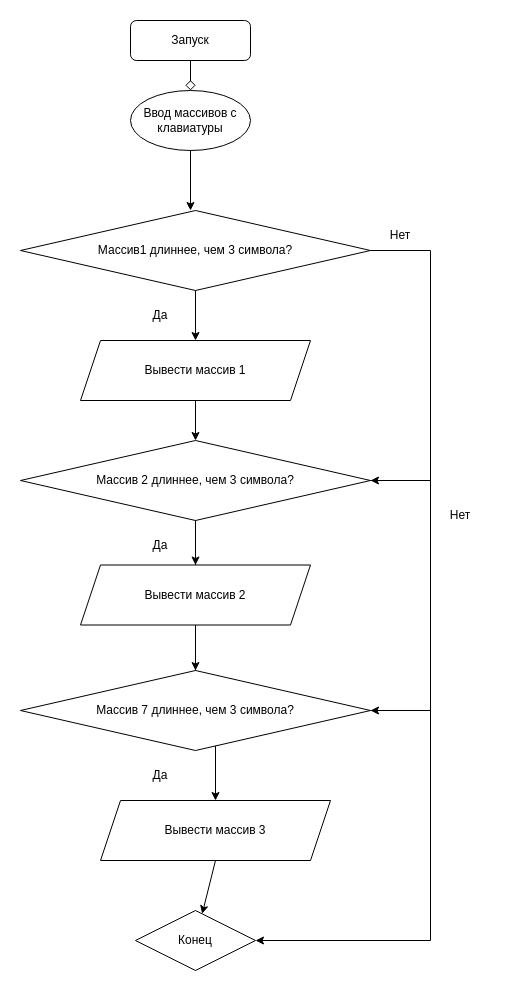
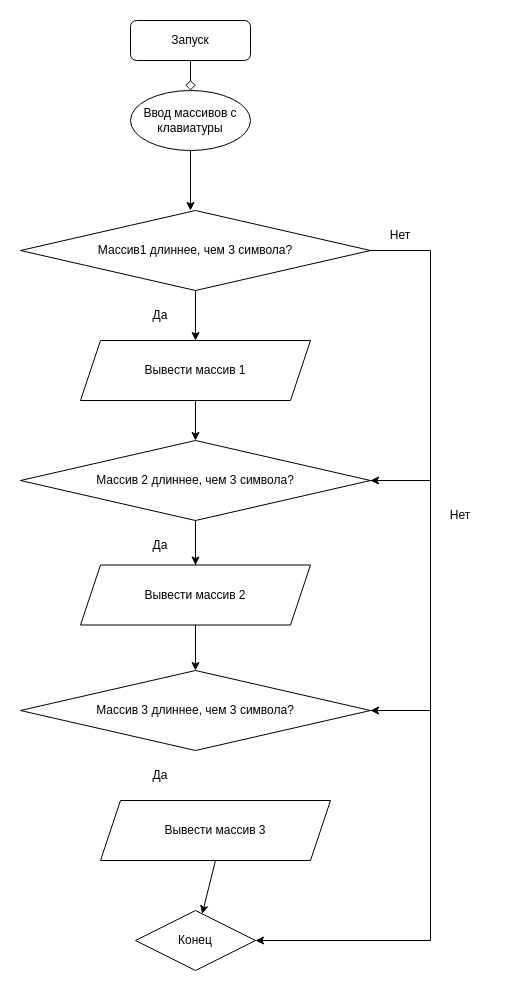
node "Массив 7 длиннее, чем 3 символа?": label "Массив 7 длиннее, чем 3 символа?" -> "Массив 3 длиннее, чем 3 символа?"
edge "Вывести массив 2" -> "Вывести массив 3": removed
